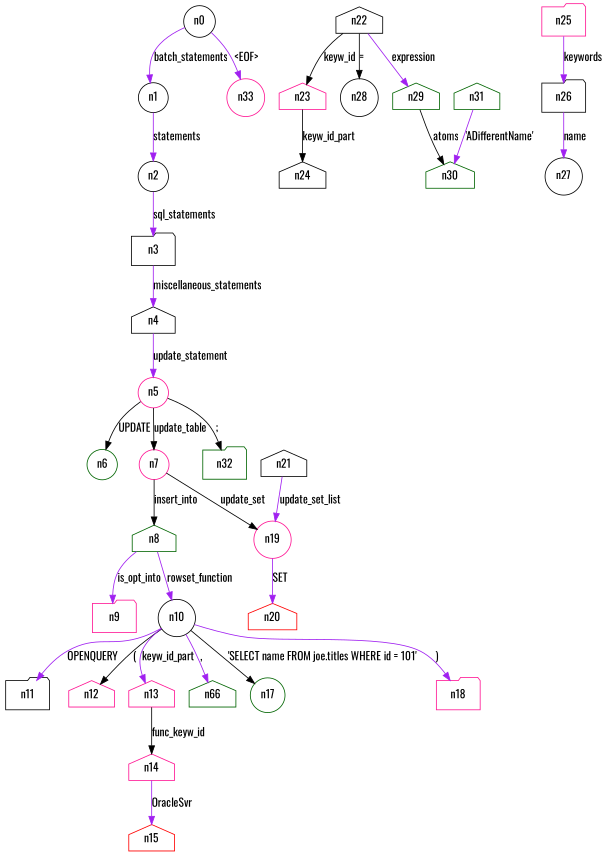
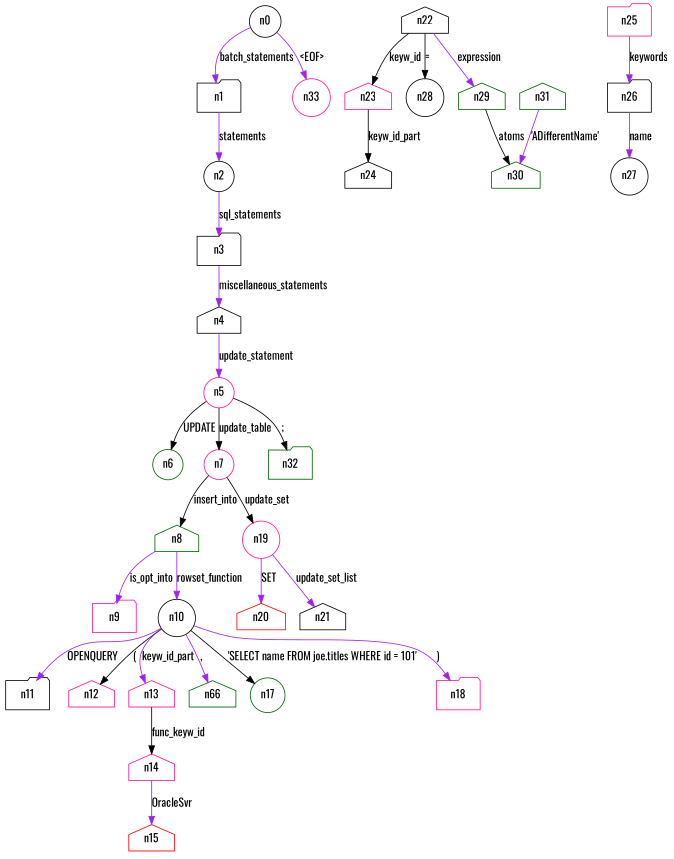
node "n1": shape circle -> folder
edge "n21" -> "n19": reversed
